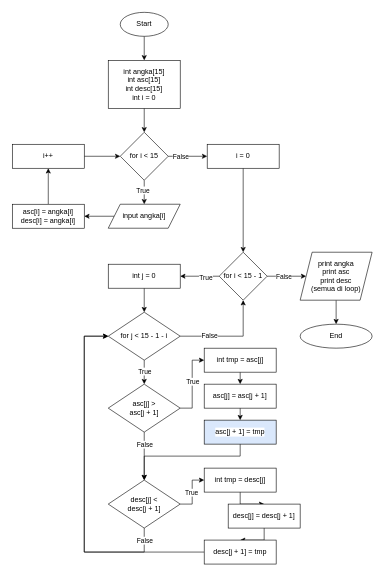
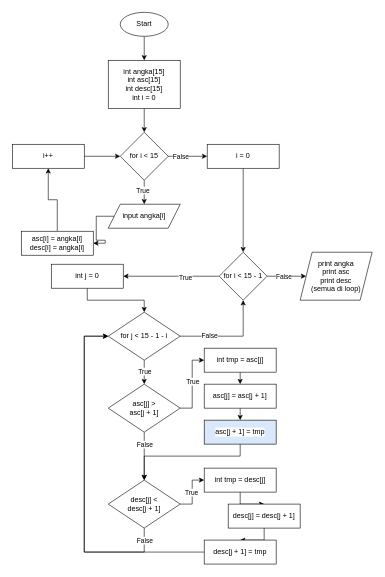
node "asc[i] = angka[i] desc[i] = angka[i]": moved (48, 216) -> (57, 243)
node "int j = 0": moved (144, 276) -> (87, 276)
edge "print angka print asc print desc (semua di loop)" -> "End": removed
node "End": removed
